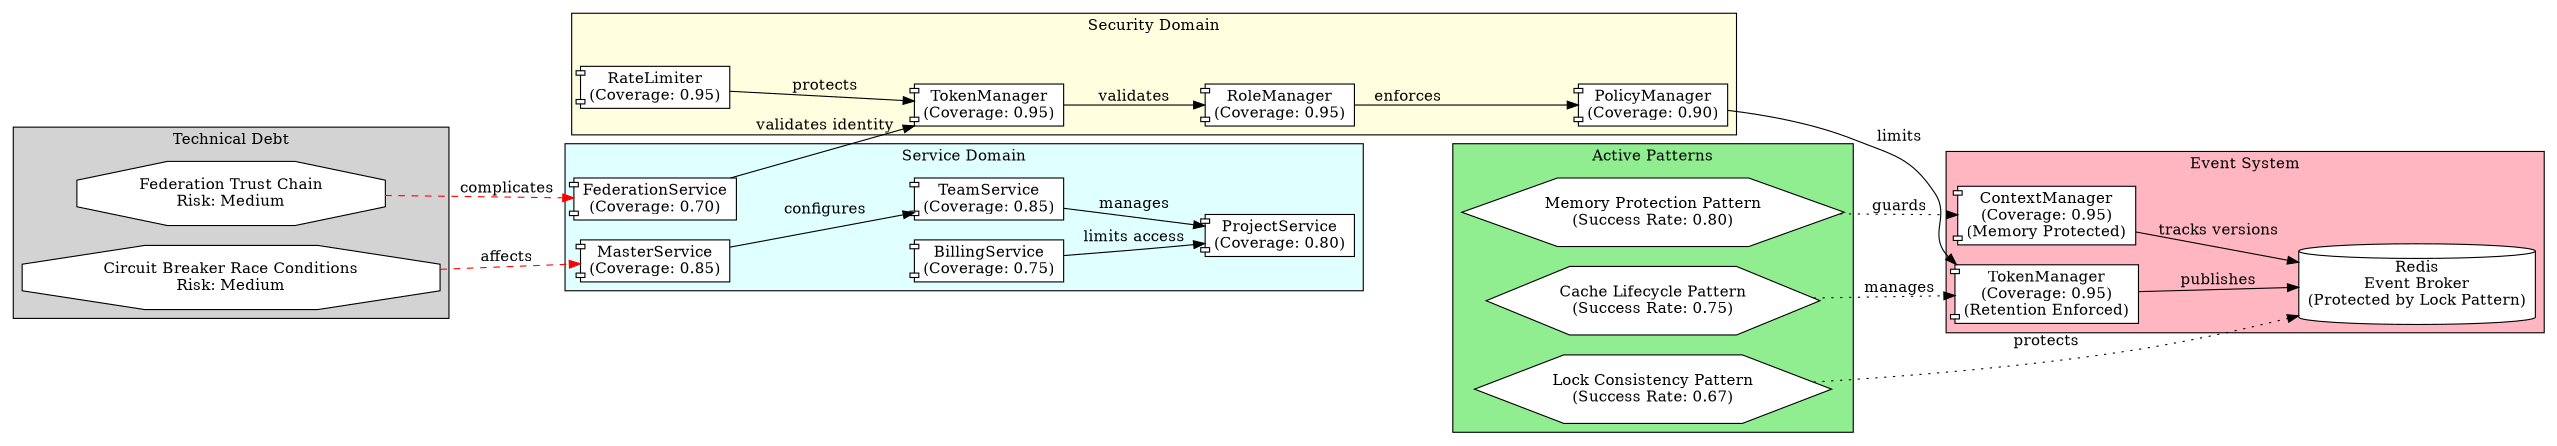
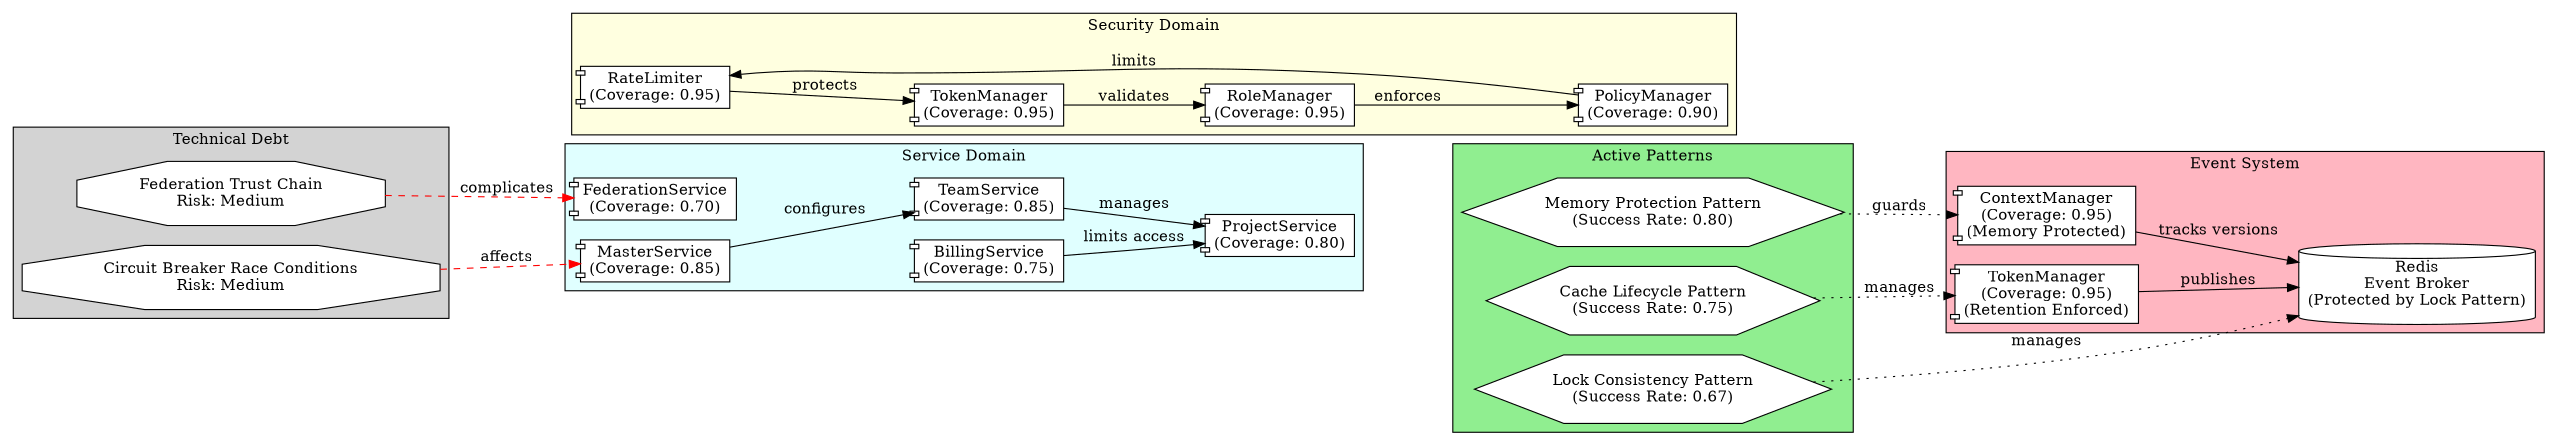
edge "PolicyManager (Coverage: 0.90)" -> "TokenManager (Coverage: 0.95) (Retention Enforced)": now "PolicyManager (Coverage: 0.90)" -> "RateLimiter (Coverage: 0.95)"
edge "FederationService (Coverage: 0.70)" -> "TokenManager (Coverage: 0.95)": removed, label "validates identity"
edge "Lock Consistency Pattern (Success Rate: 0.67)" -> "Redis Event Broker (Protected by Lock Pattern)": label "protects" -> "manages"
